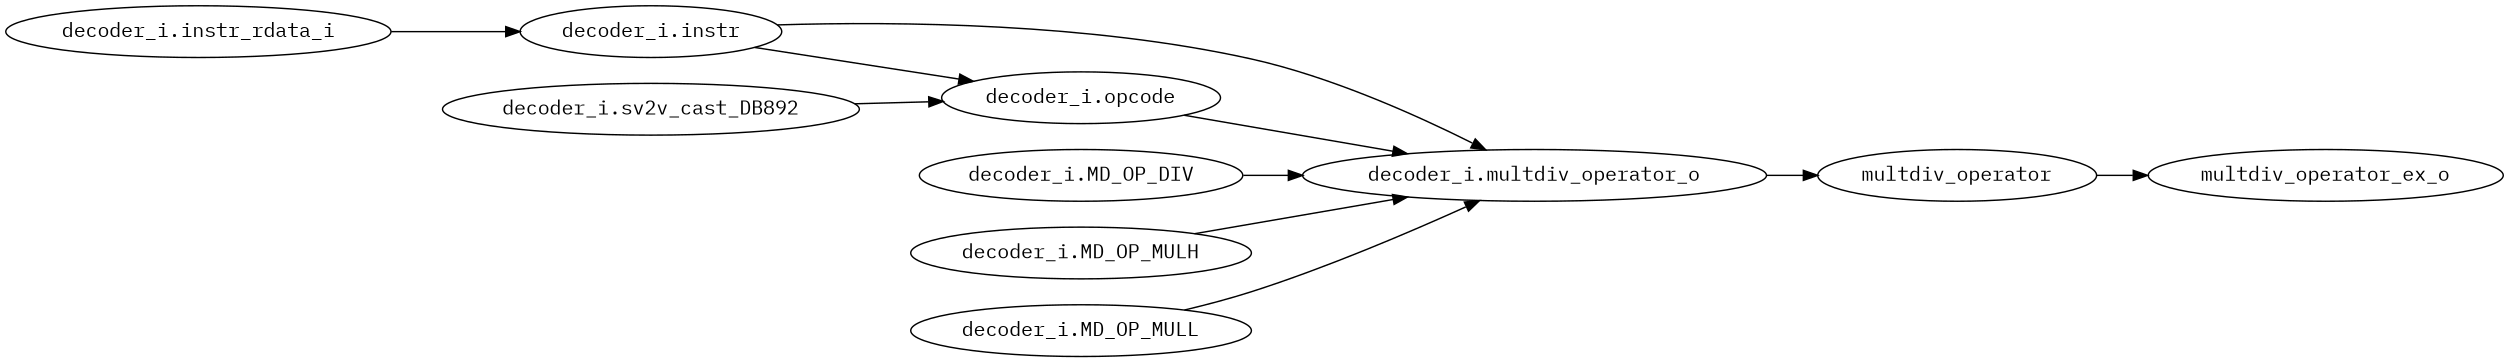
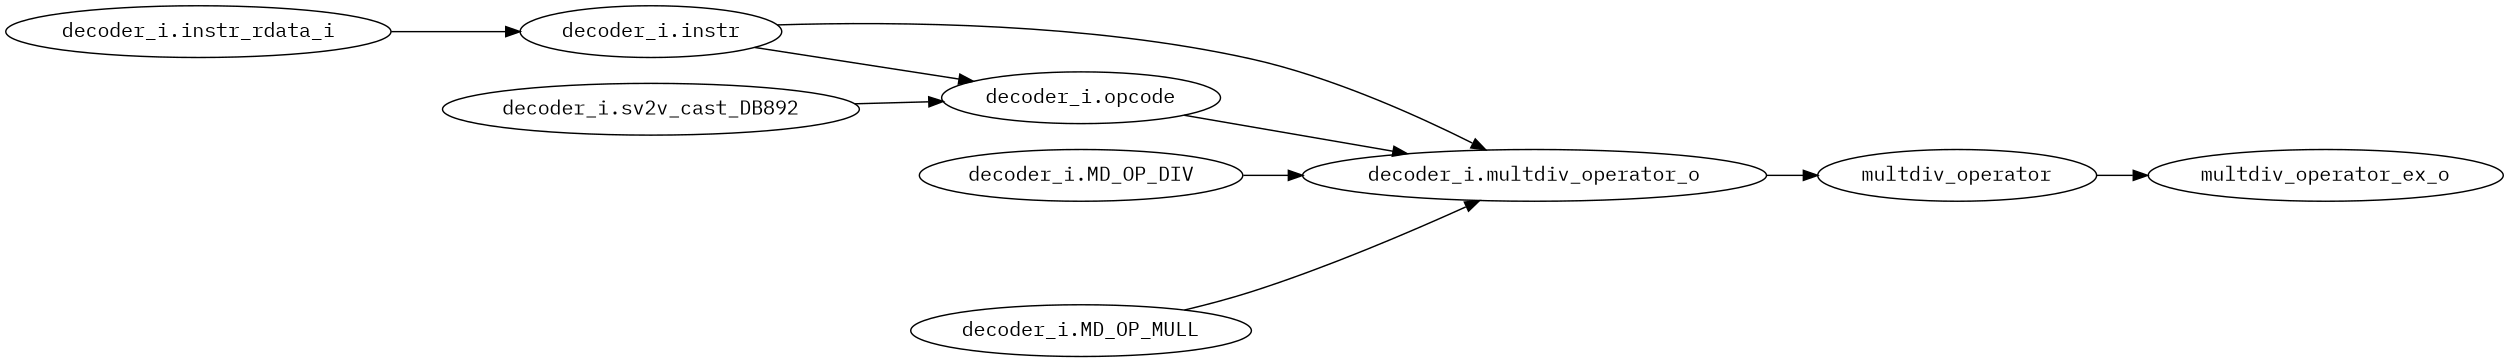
node "decoder_i.MD_OP_MULH": removed
